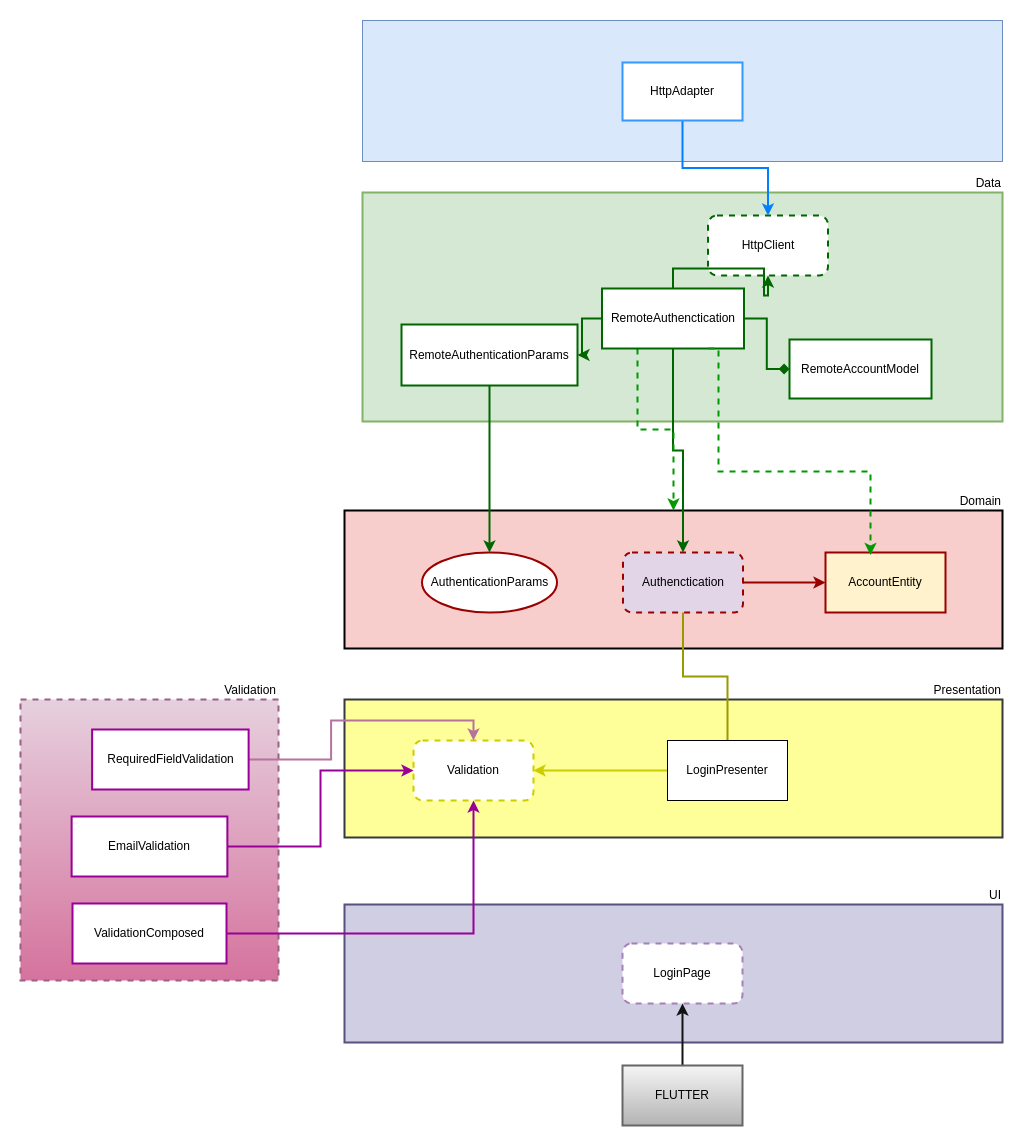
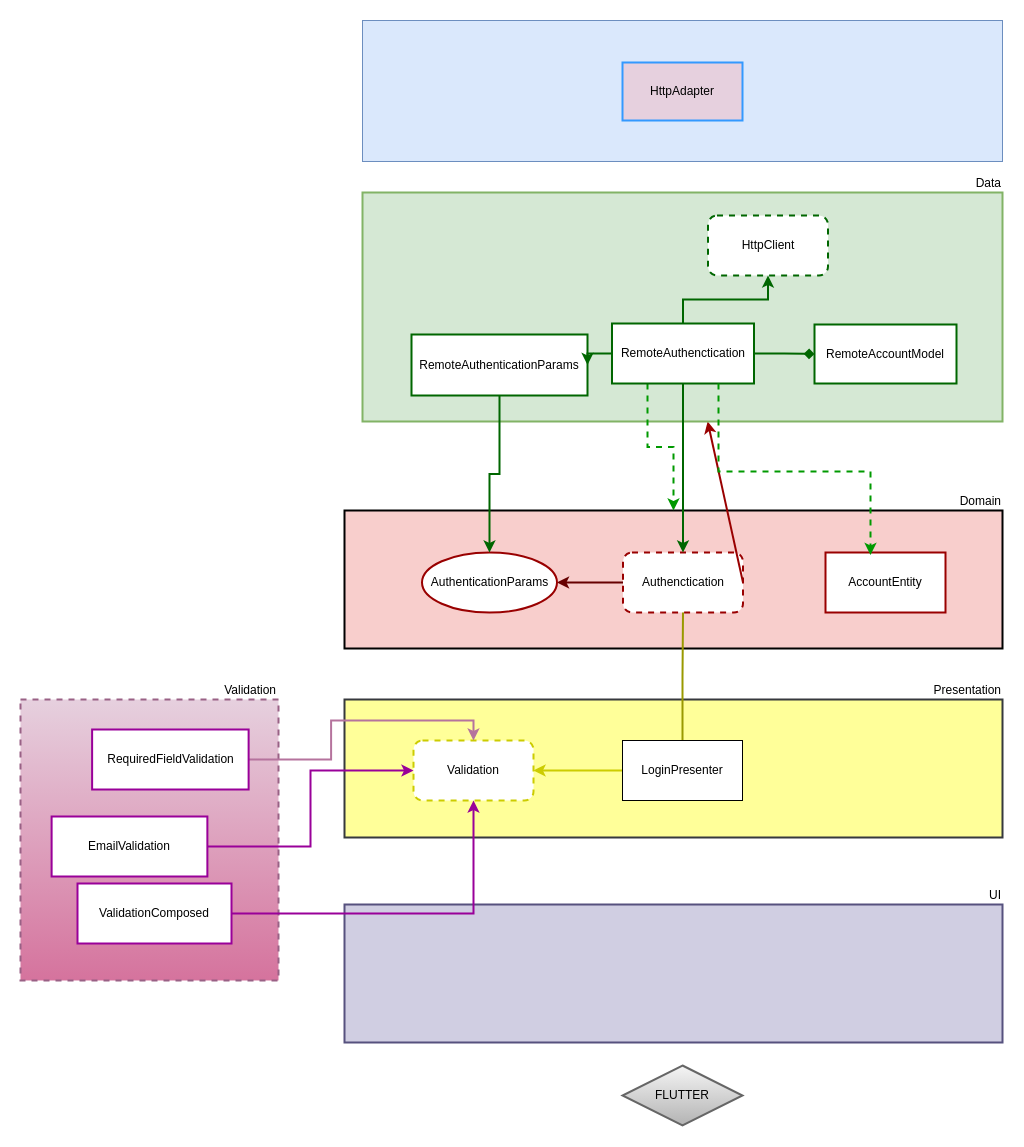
node "HttpAdapter": fillcolor #ffffff -> #e6d0de
edge "HttpAdapter" -> "HttpClient": removed
node "RemoteAuthenctication": moved (673, 319) -> (683, 354)
node "RemoteAuthenticationParams": moved (490, 355) -> (500, 365)
node "RemoteAccountModel": moved (861, 369) -> (886, 354)
edge "Authenctication" -> "AuthenticationParams": added
node "Authenctication": fillcolor #e1d5e7 -> #ffffff
edge "Authenctication" -> "AccountEntity": now "Authenctication" -> "Data"
node "AccountEntity": fillcolor #fff2cc -> #ffffff
node "LoginPresenter": moved (728, 771) -> (683, 771)
node "EmailValidation": moved (149, 847) -> (129, 847)
node "ValidationComposed": moved (150, 934) -> (155, 914)
node "LoginPage": removed
edge "FLUTTER" -> "LoginPage": removed
node "FLUTTER": shape rectangle -> diamond
